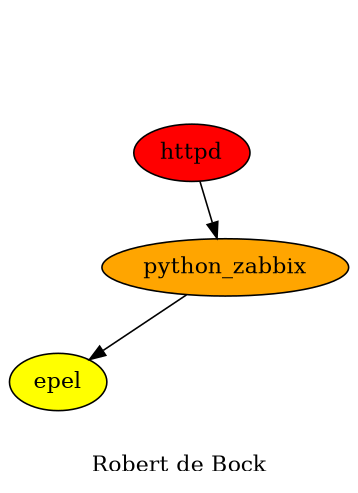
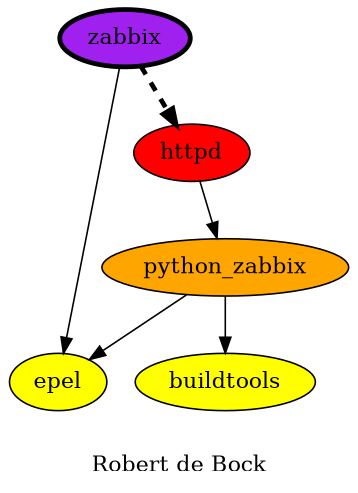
node "zabbix": added
node "buildtools": added
